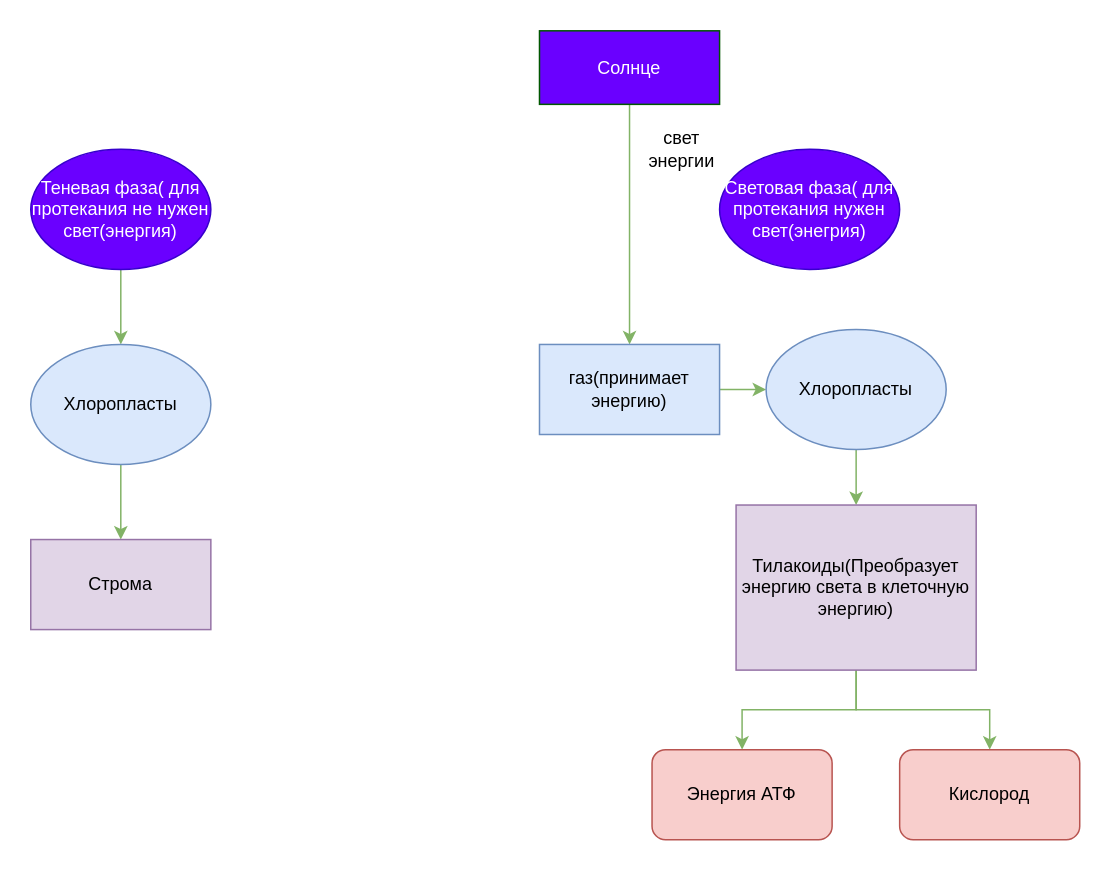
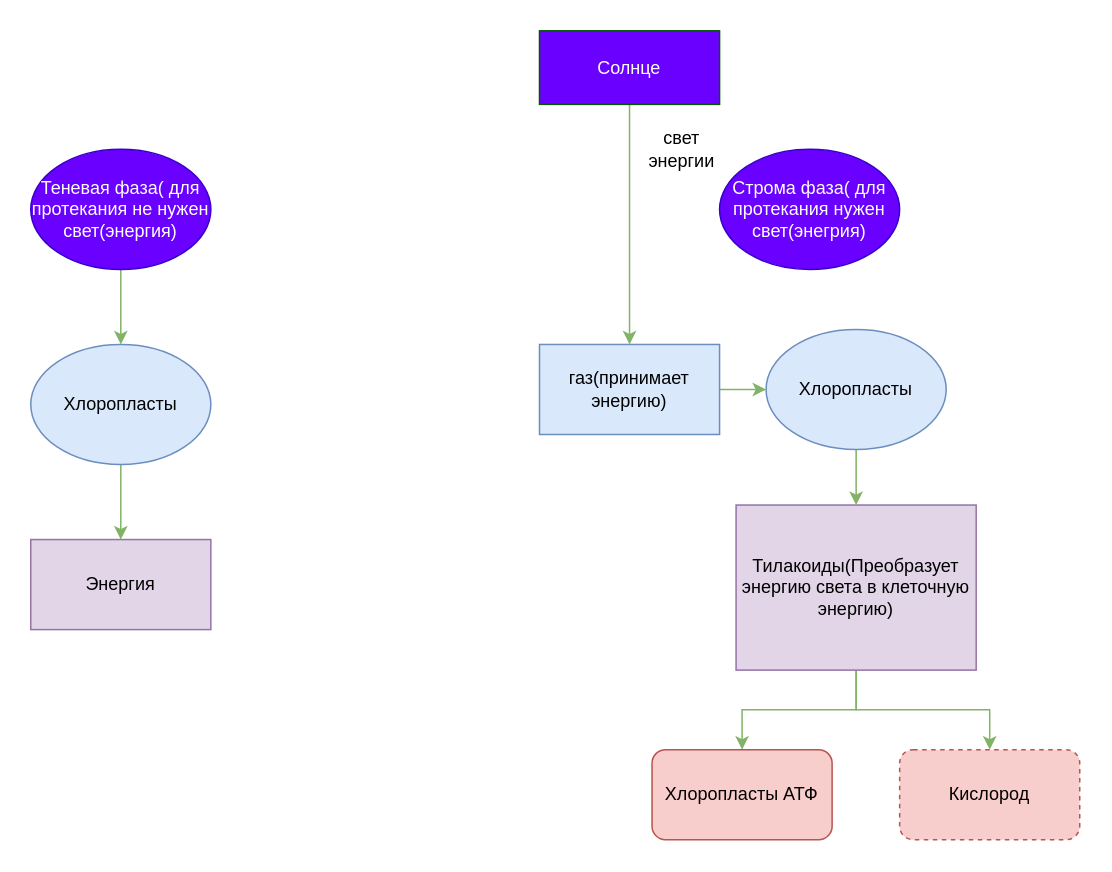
node "Световая фаза( для протекания нужен свет(энегрия)": label "Световая фаза( для протекания нужен свет(энегрия)" -> "Строма фаза( для протекания нужен свет(энегрия)"
node "Строма": label "Строма" -> "Энергия"
node "Энергия АТФ": label "Энергия АТФ" -> "Хлоропласты АТФ"
node "Кислород": style solid -> dashed
